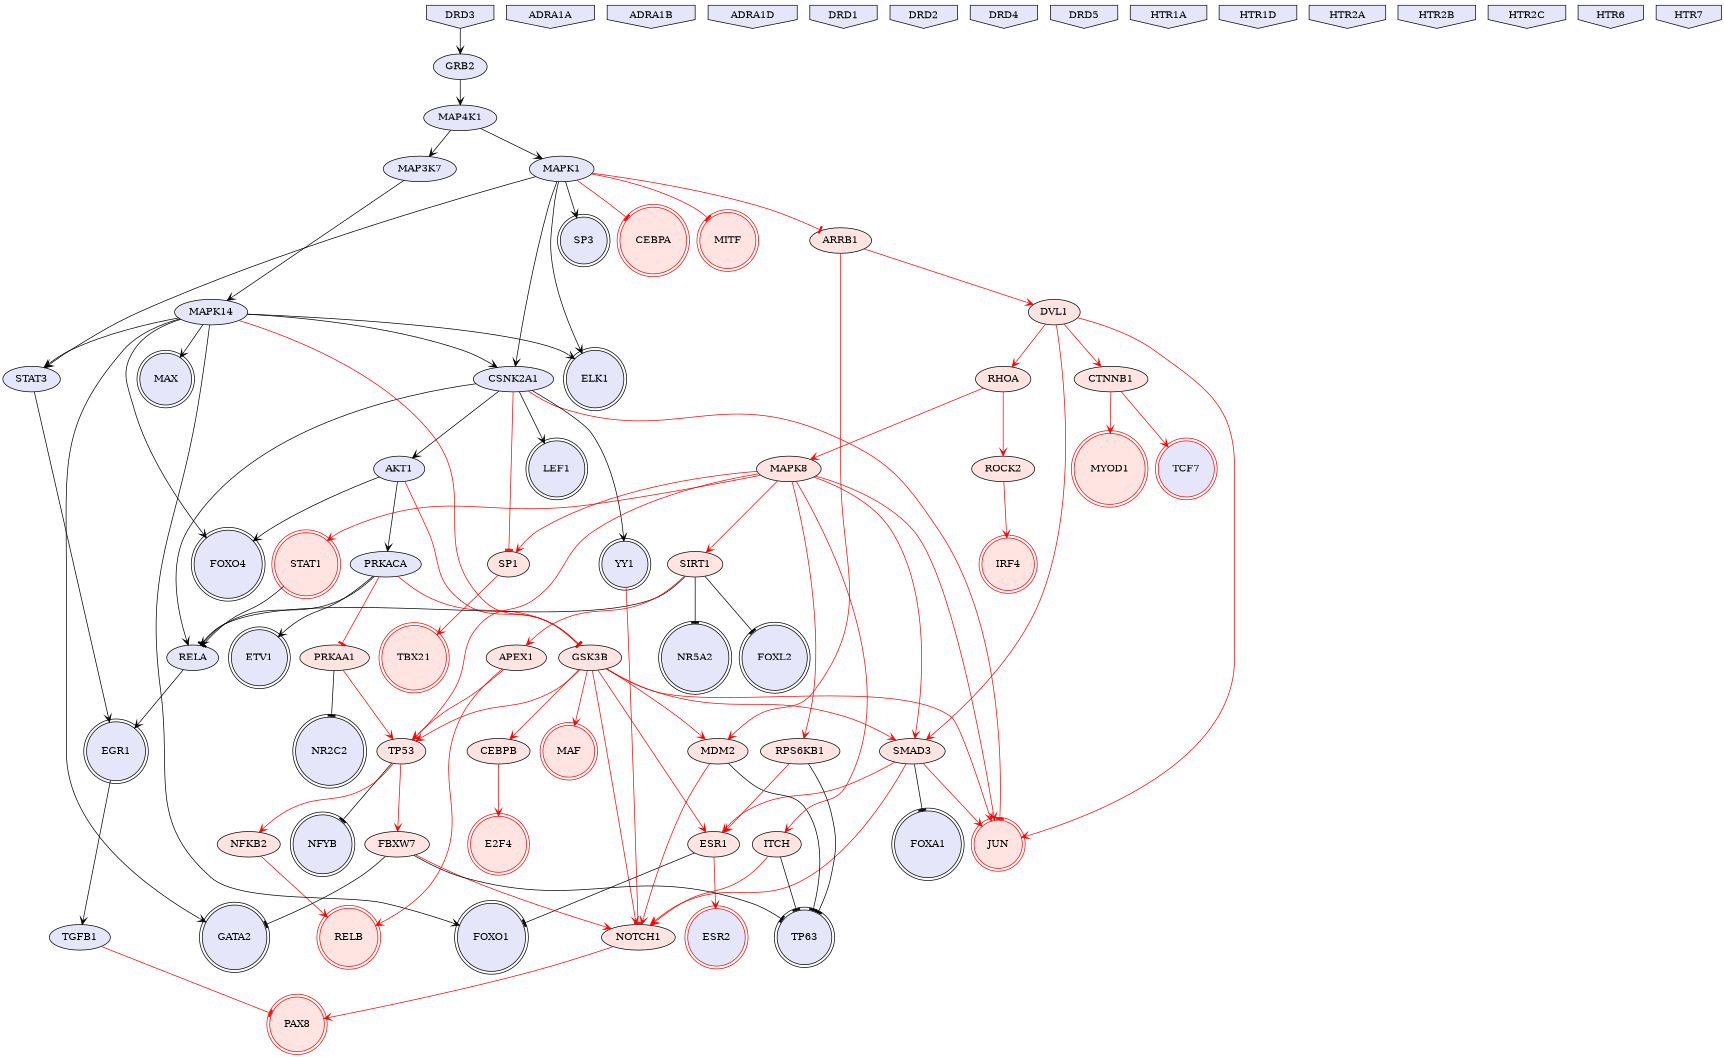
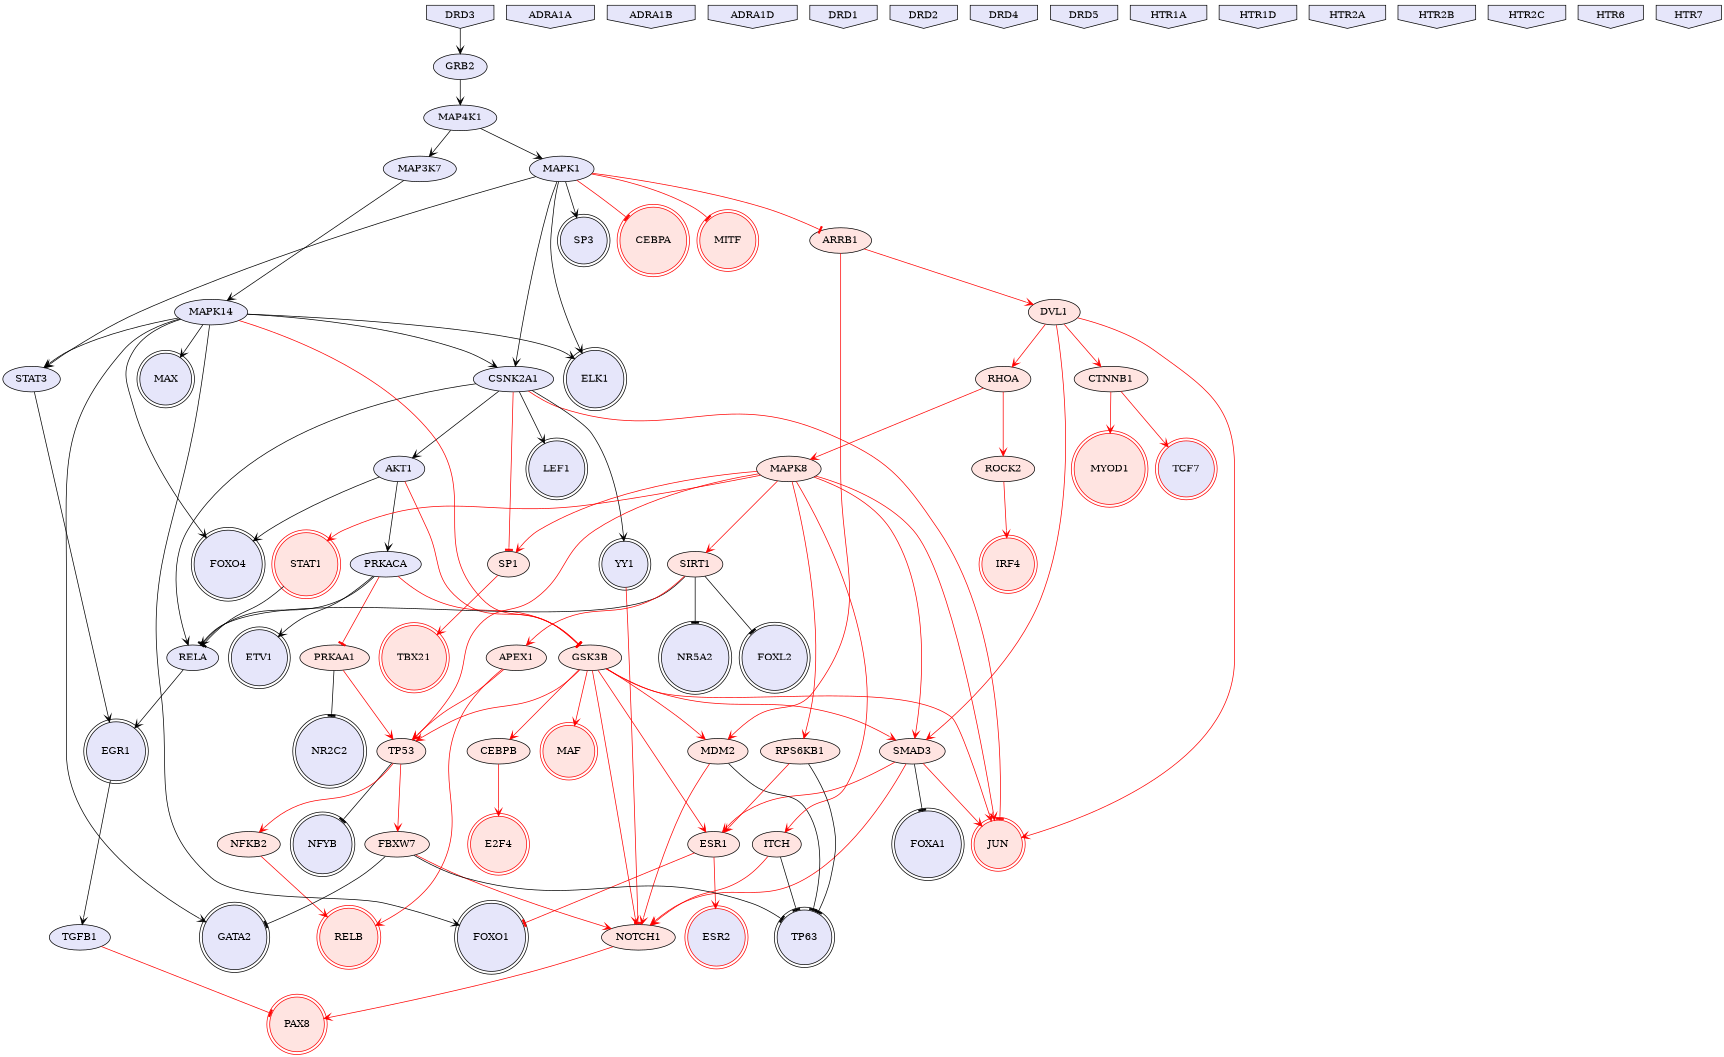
edge "ESR1" -> "FOXO1": color black -> red
